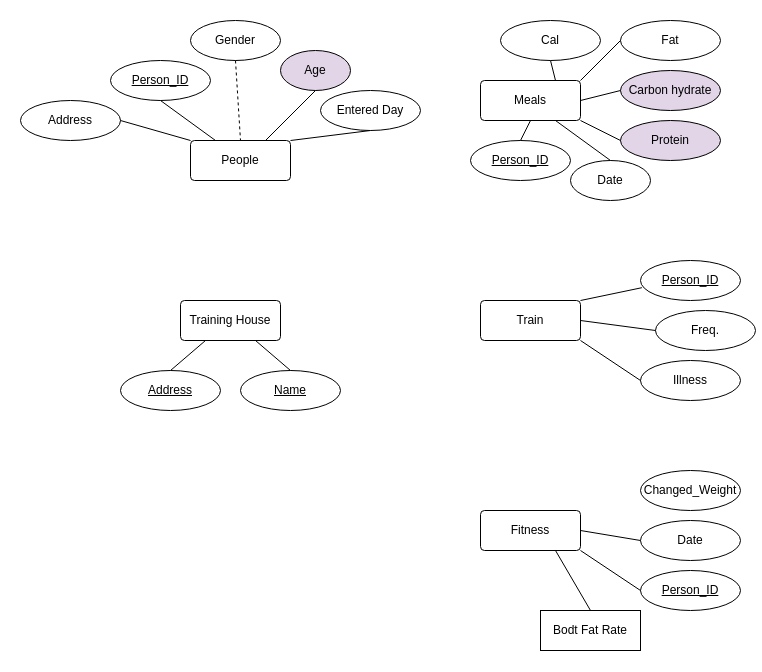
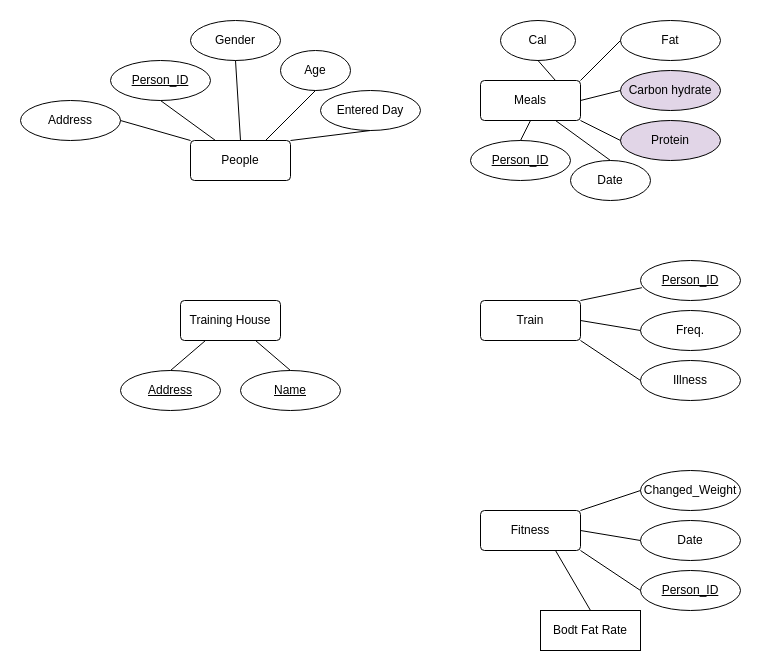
node "Cal": size 100x40 -> 75x40
node "Age": fillcolor #e1d5e7 -> #ffffff
edge "Gender" -- "People": style dashed -> solid
node "Freq.": moved (706, 331) -> (691, 331)
edge "Changed_Weight" -- "Fitness": added
